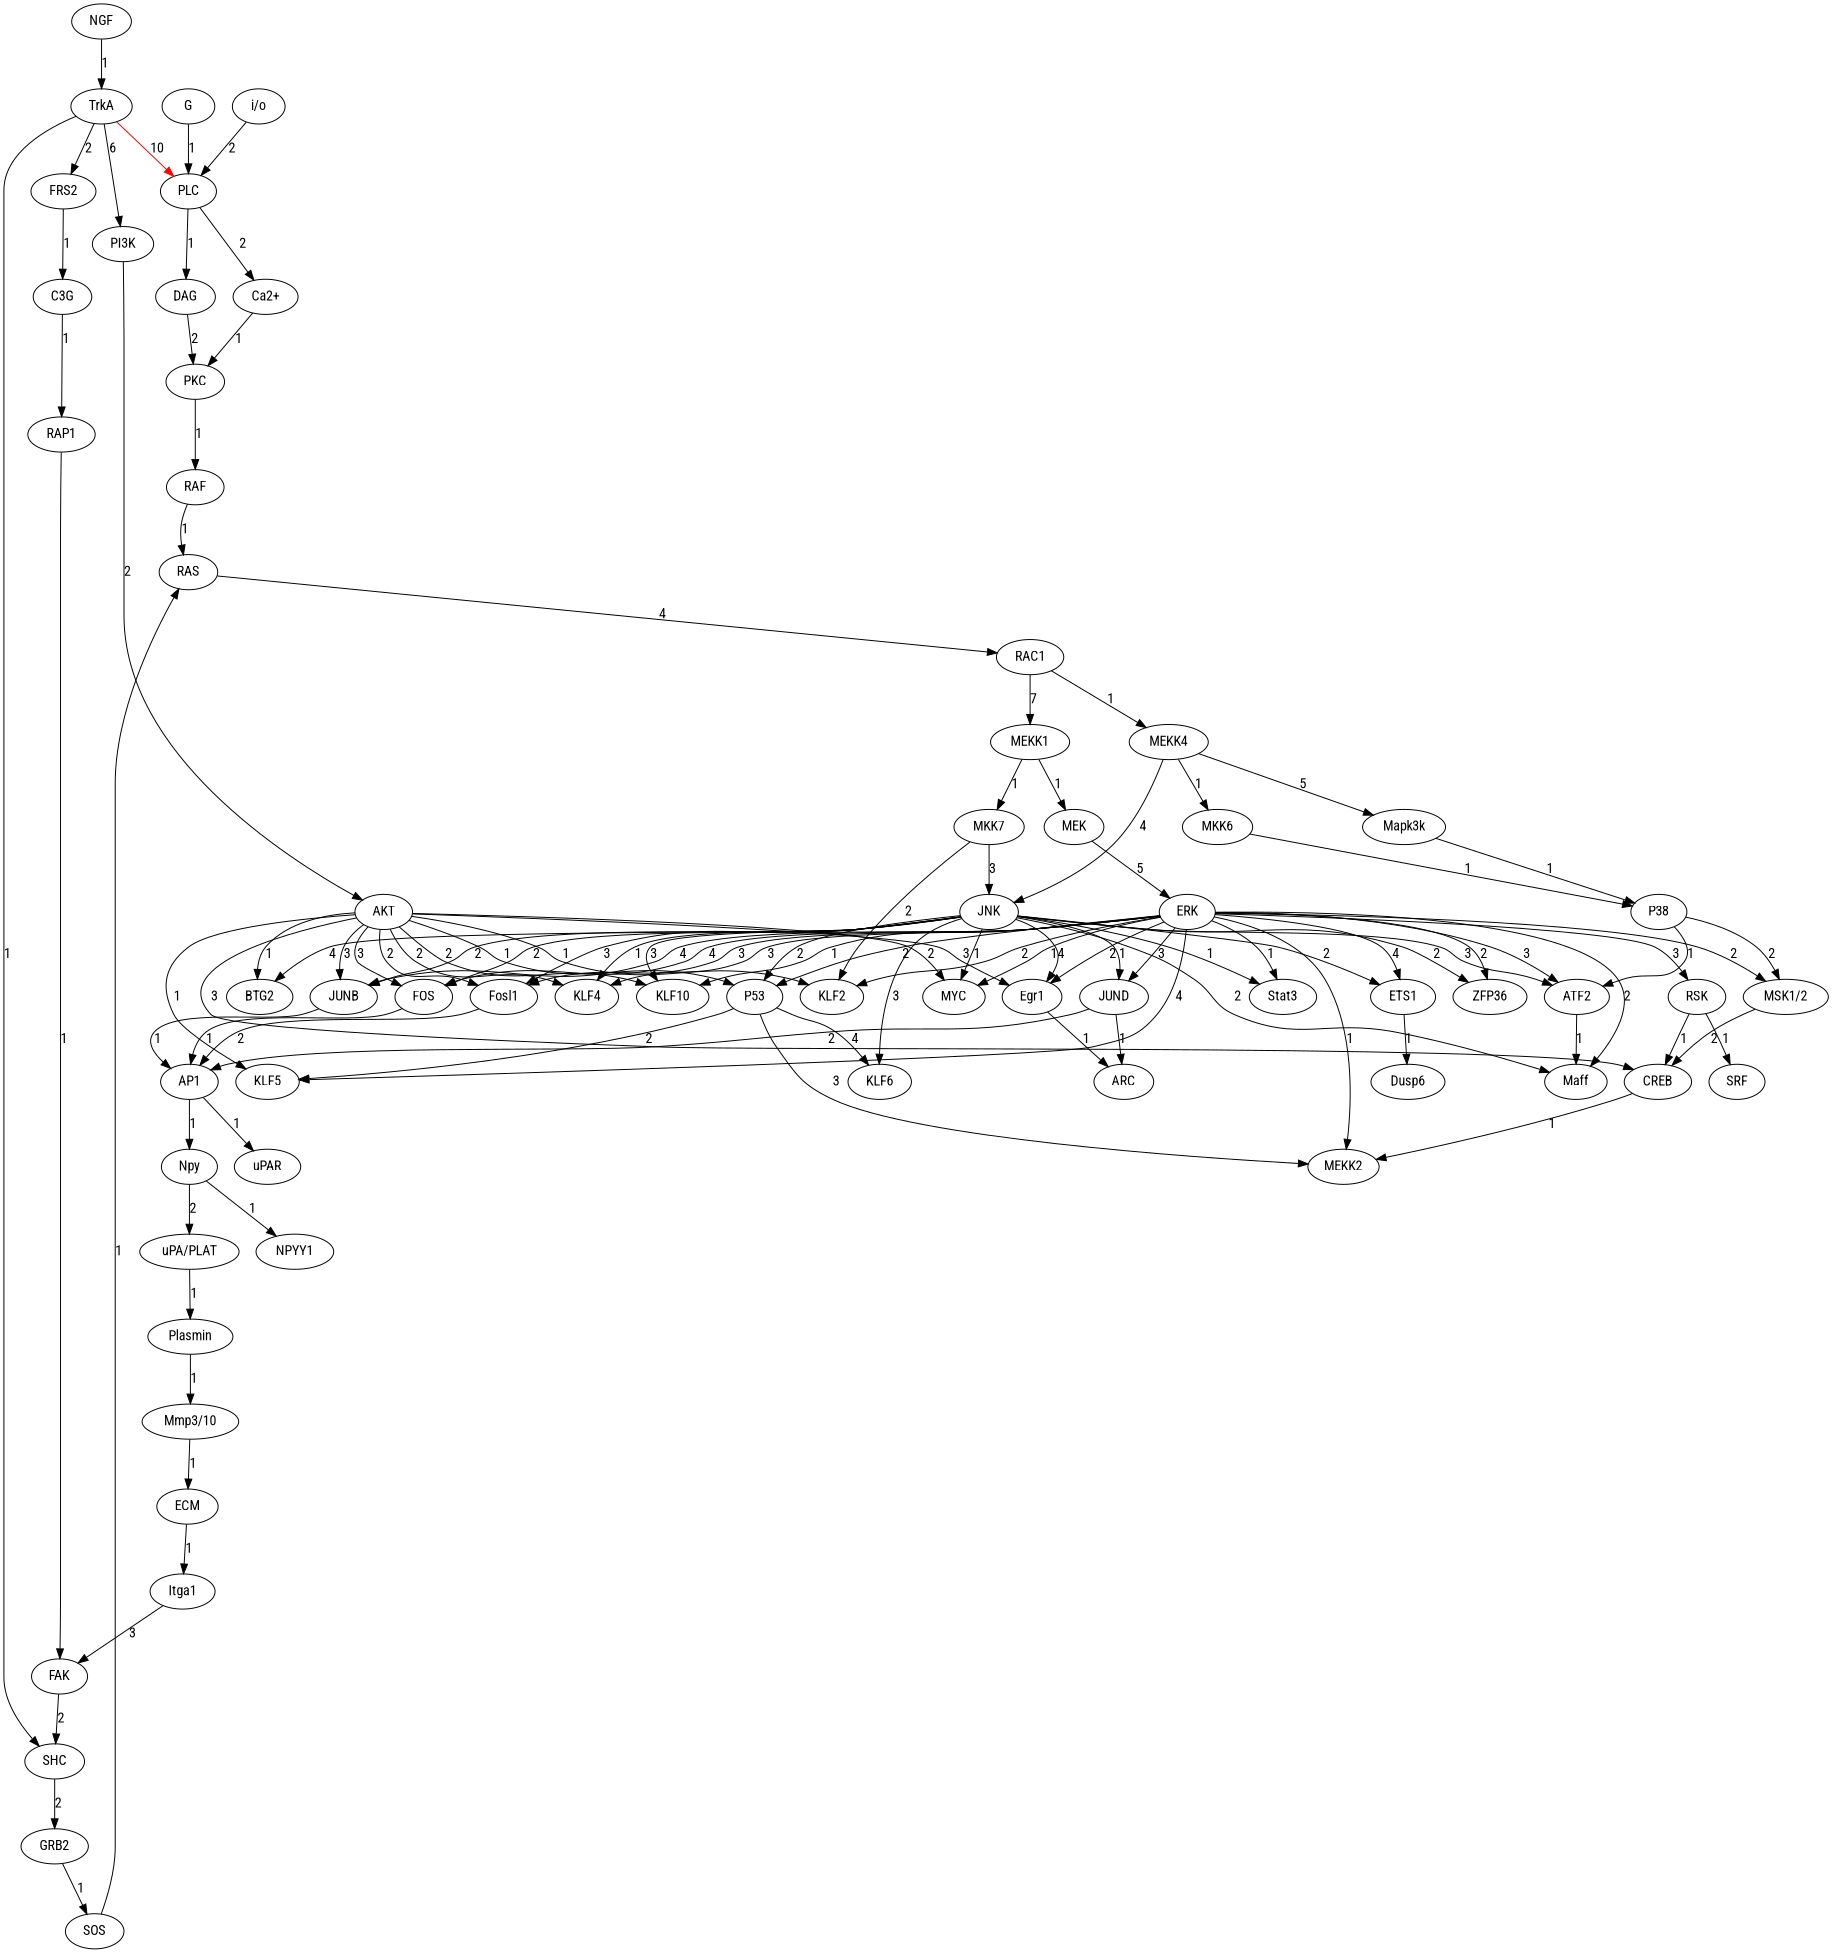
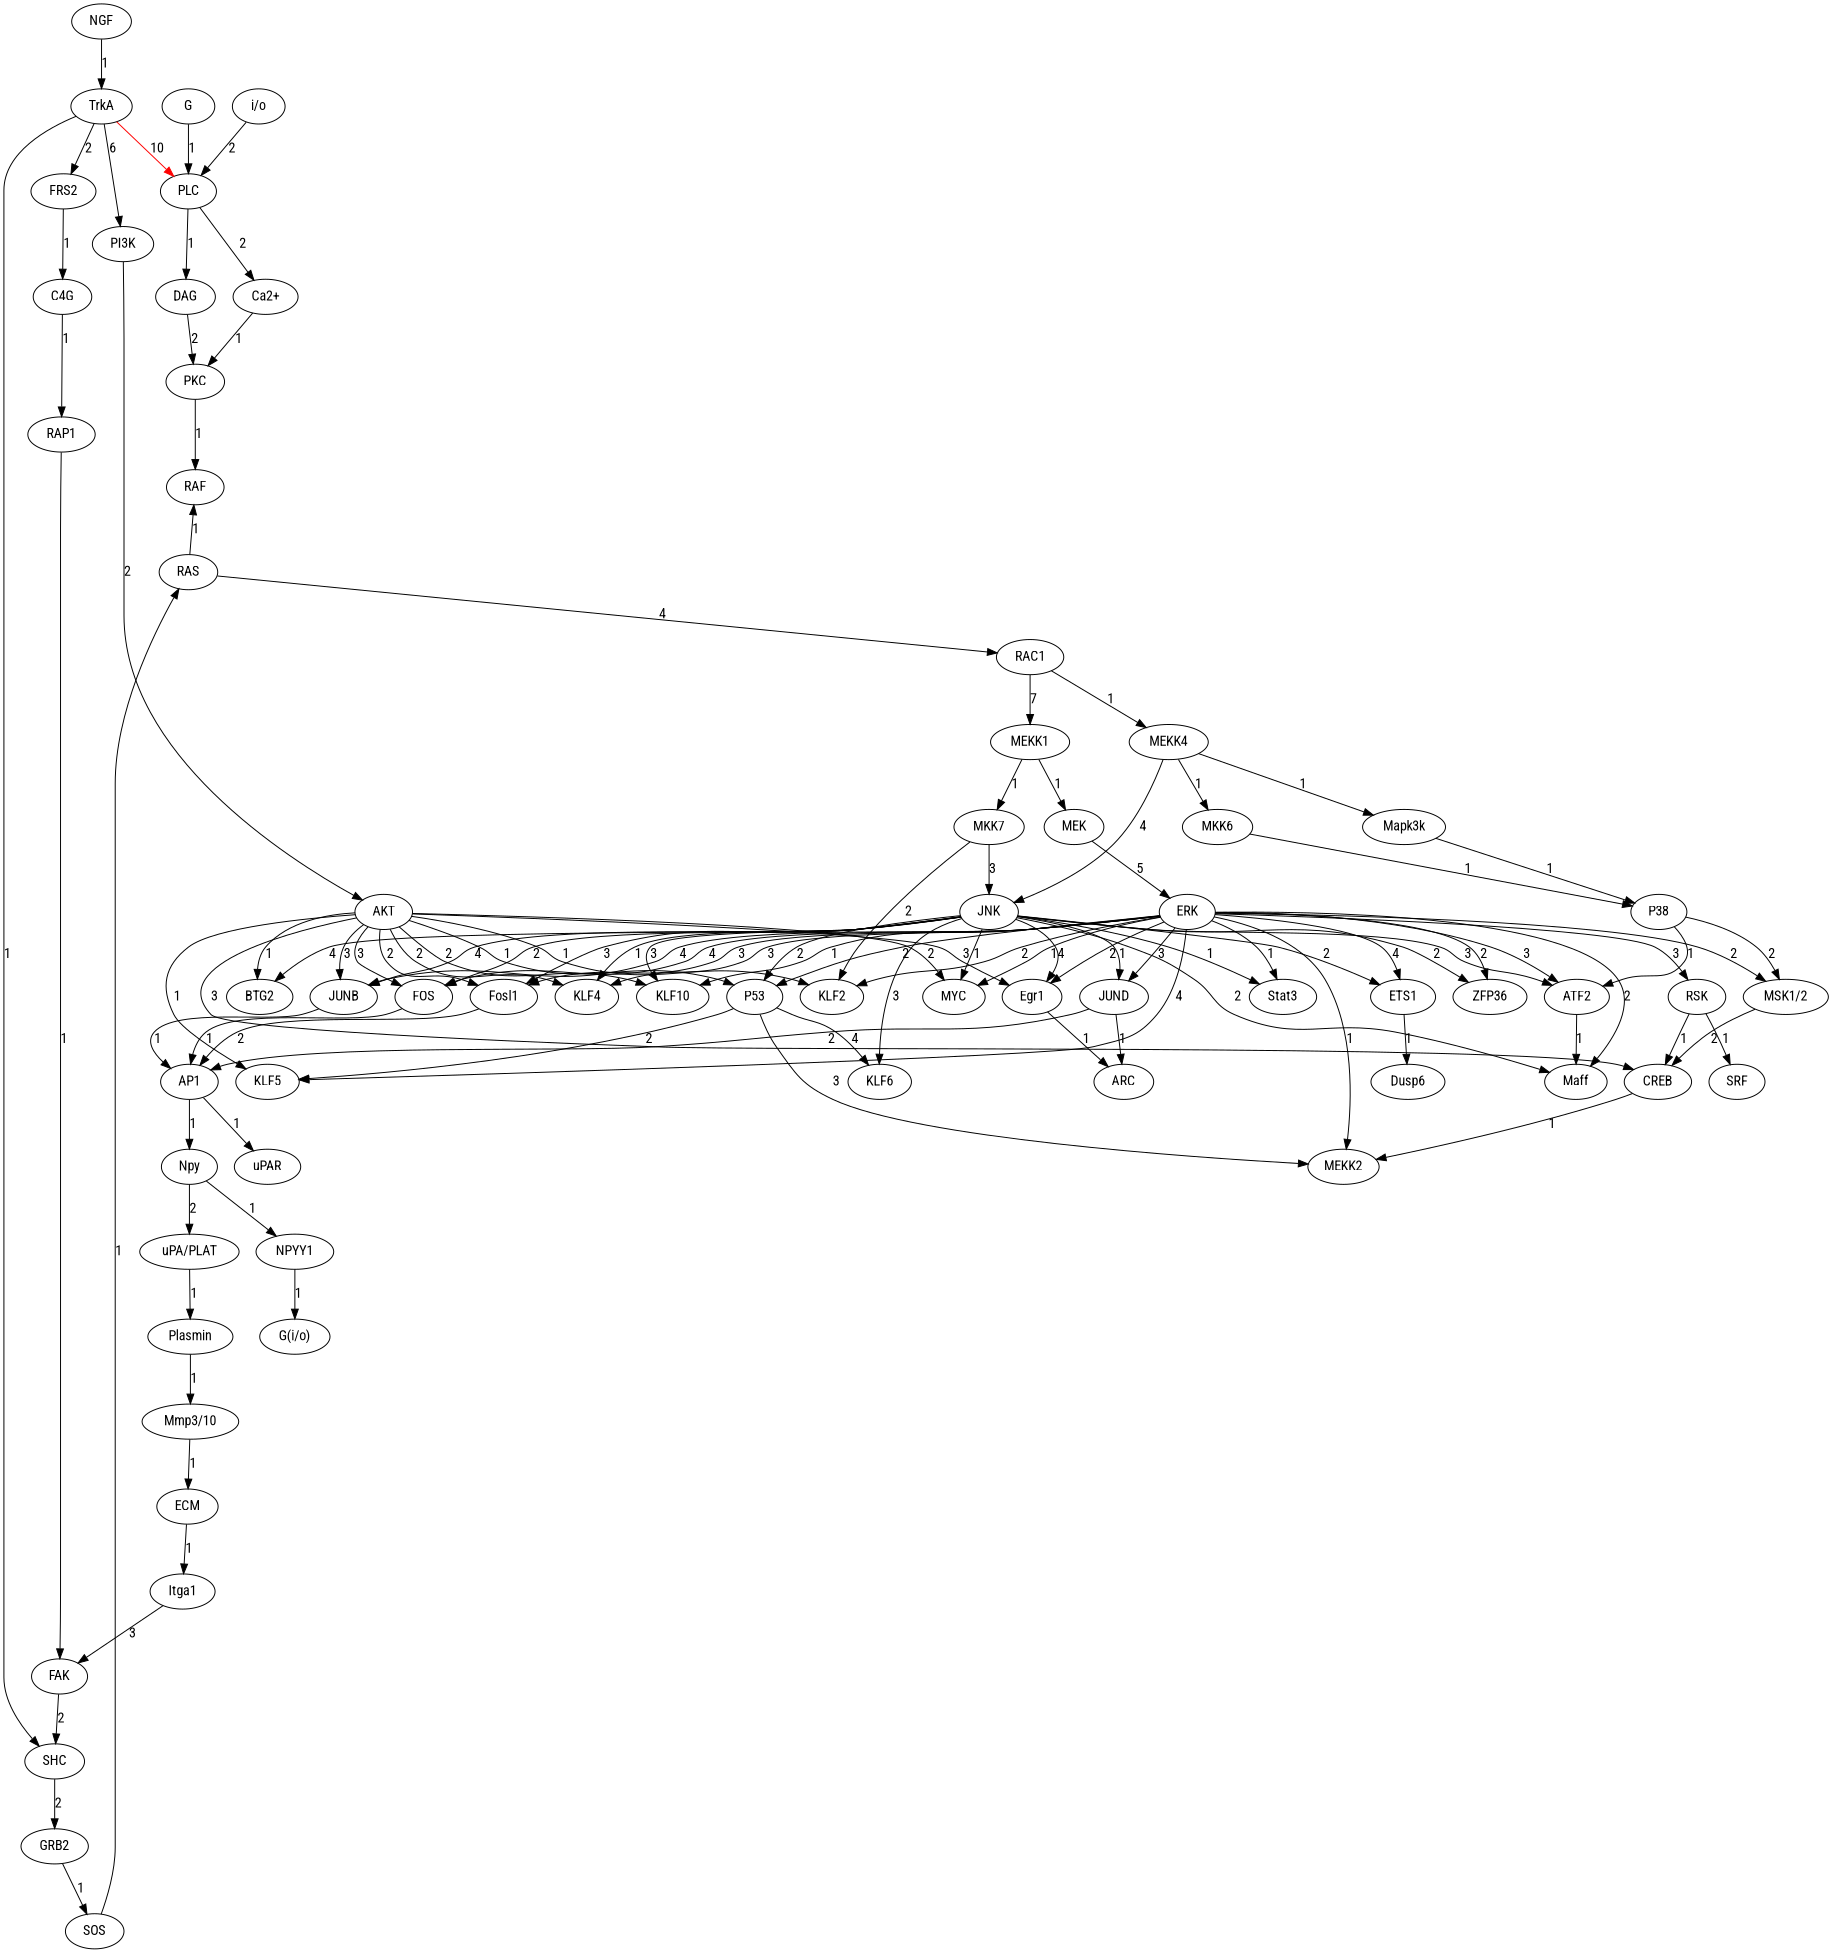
node "C3G": label "C3G" -> "C4G"
edge "RAF" -> "RAS": reversed
edge "MEKK4" -> "Mapk3k": label "5" -> "1"
edge "JNK" -> "JUNB": label "2" -> "4"
node "G(i/o)": added
